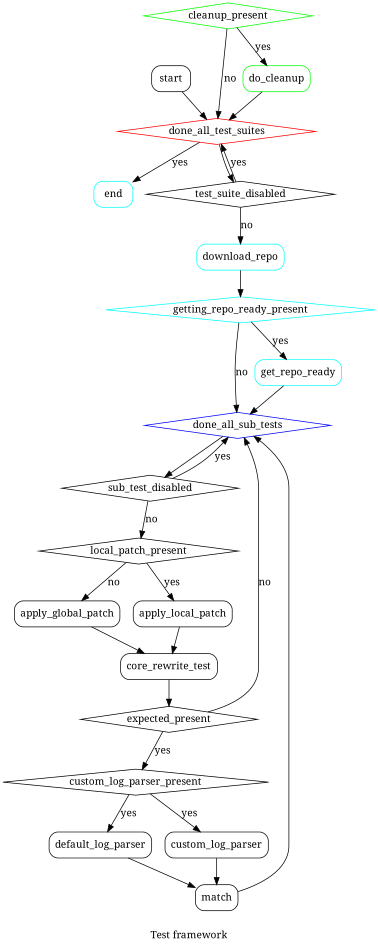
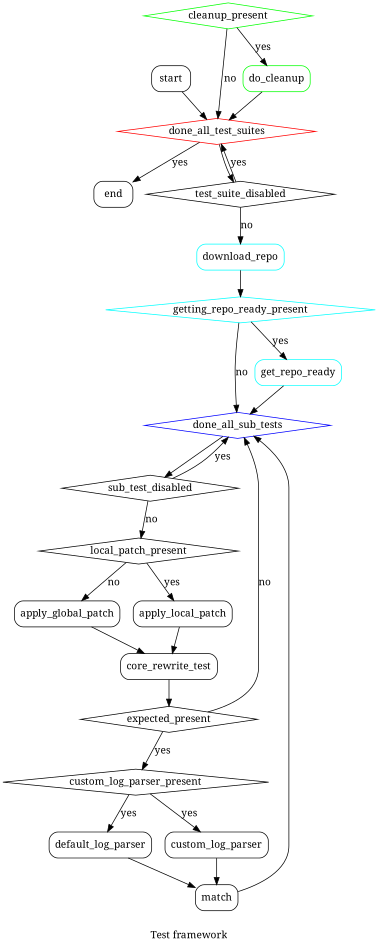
node "end": color cyan -> black
